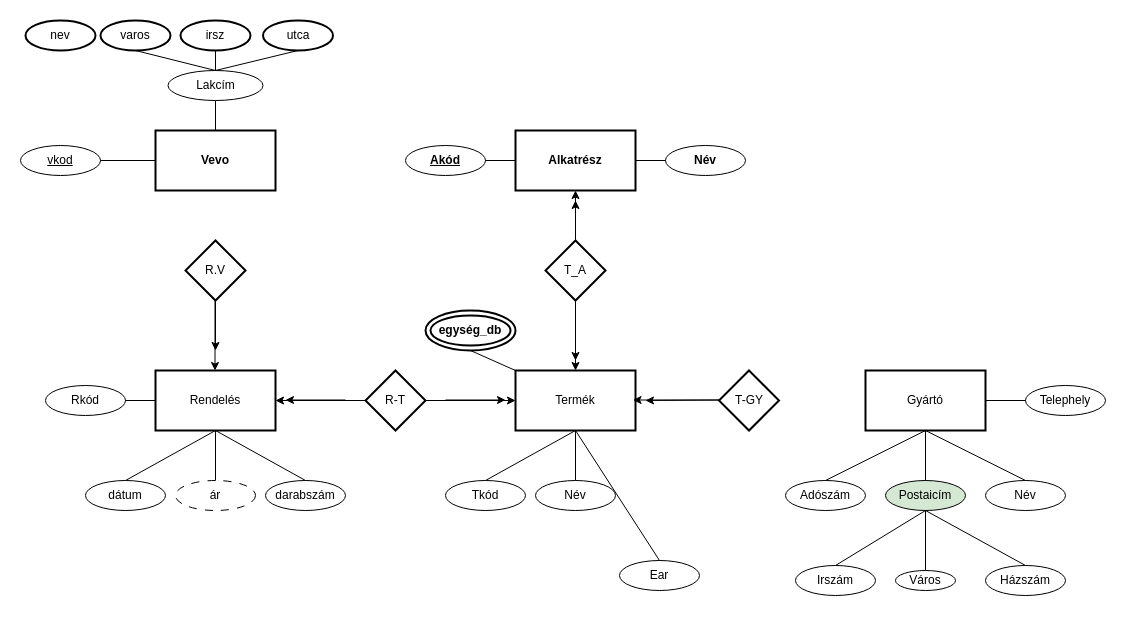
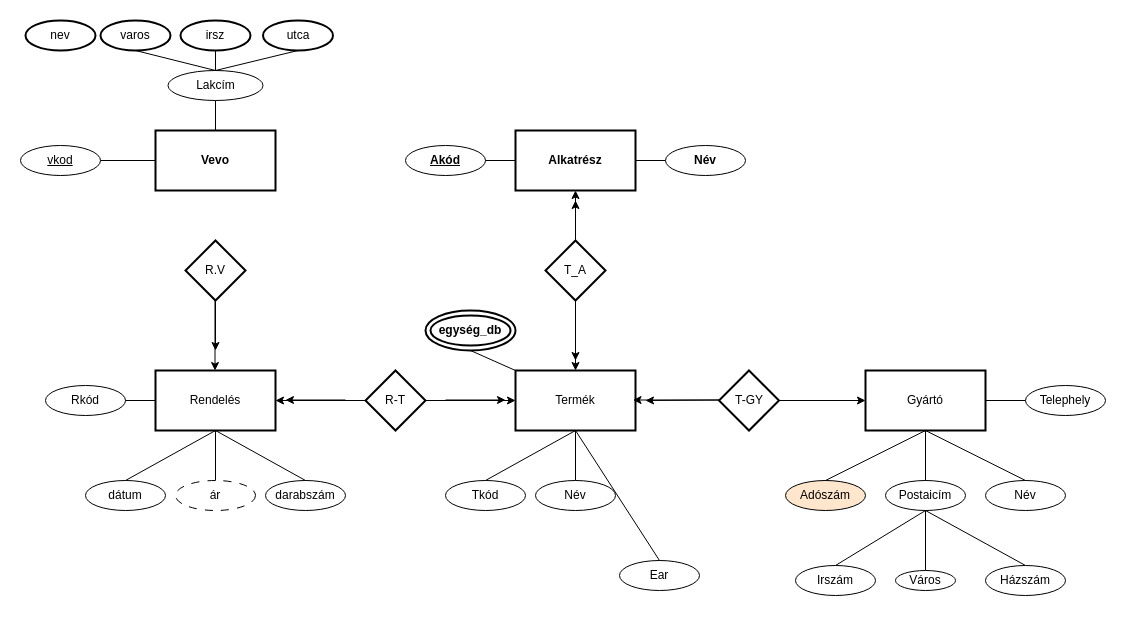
edge "T-GY" -> "Gyártó": added
node "Adószám": fillcolor #ffffff -> #ffe6cc
node "Postaicím": fillcolor #d5e8d4 -> #ffffff
